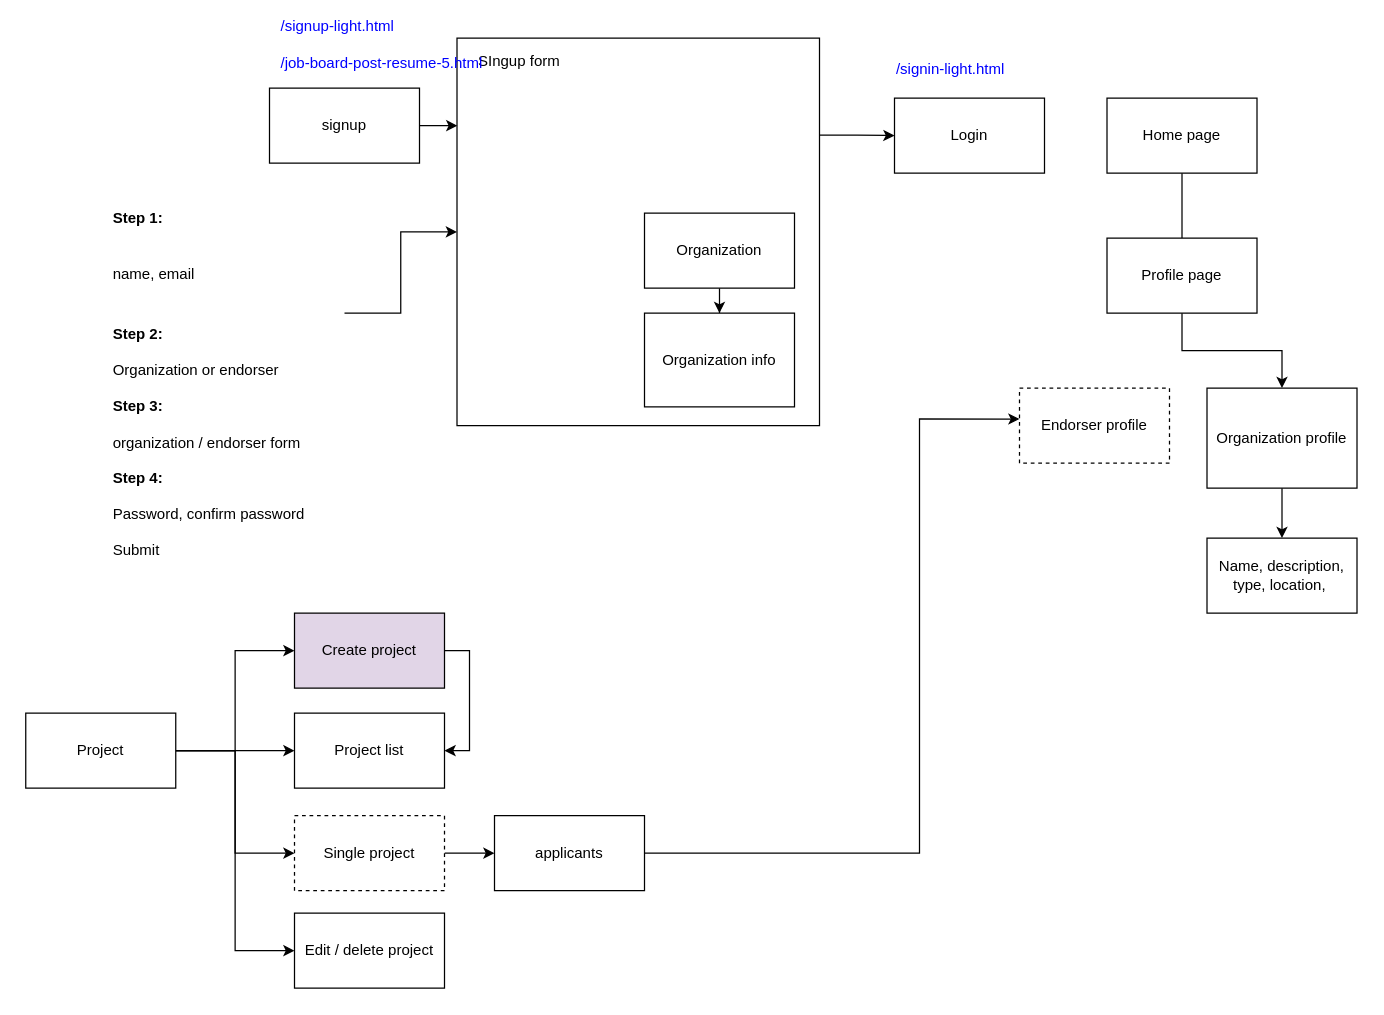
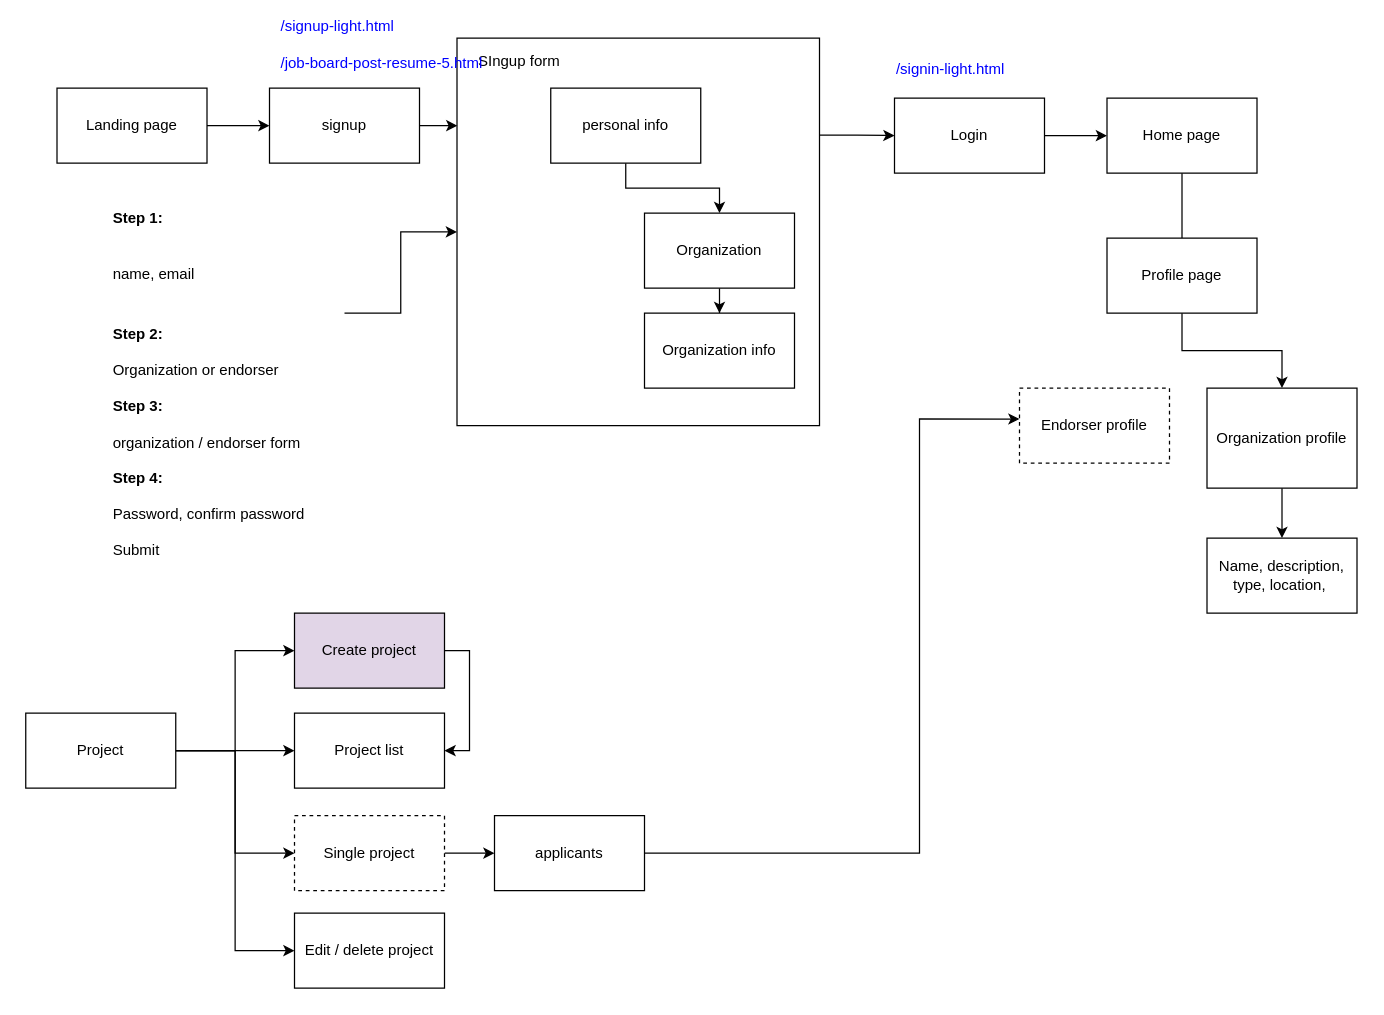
node "Landing page": added
edge "Landing page" -> "signup": added
node "personal info": added
edge "Login" -> "Home page": added
edge "personal info" -> "Organization": added
node "Organization info": size 150x94 -> 150x75
